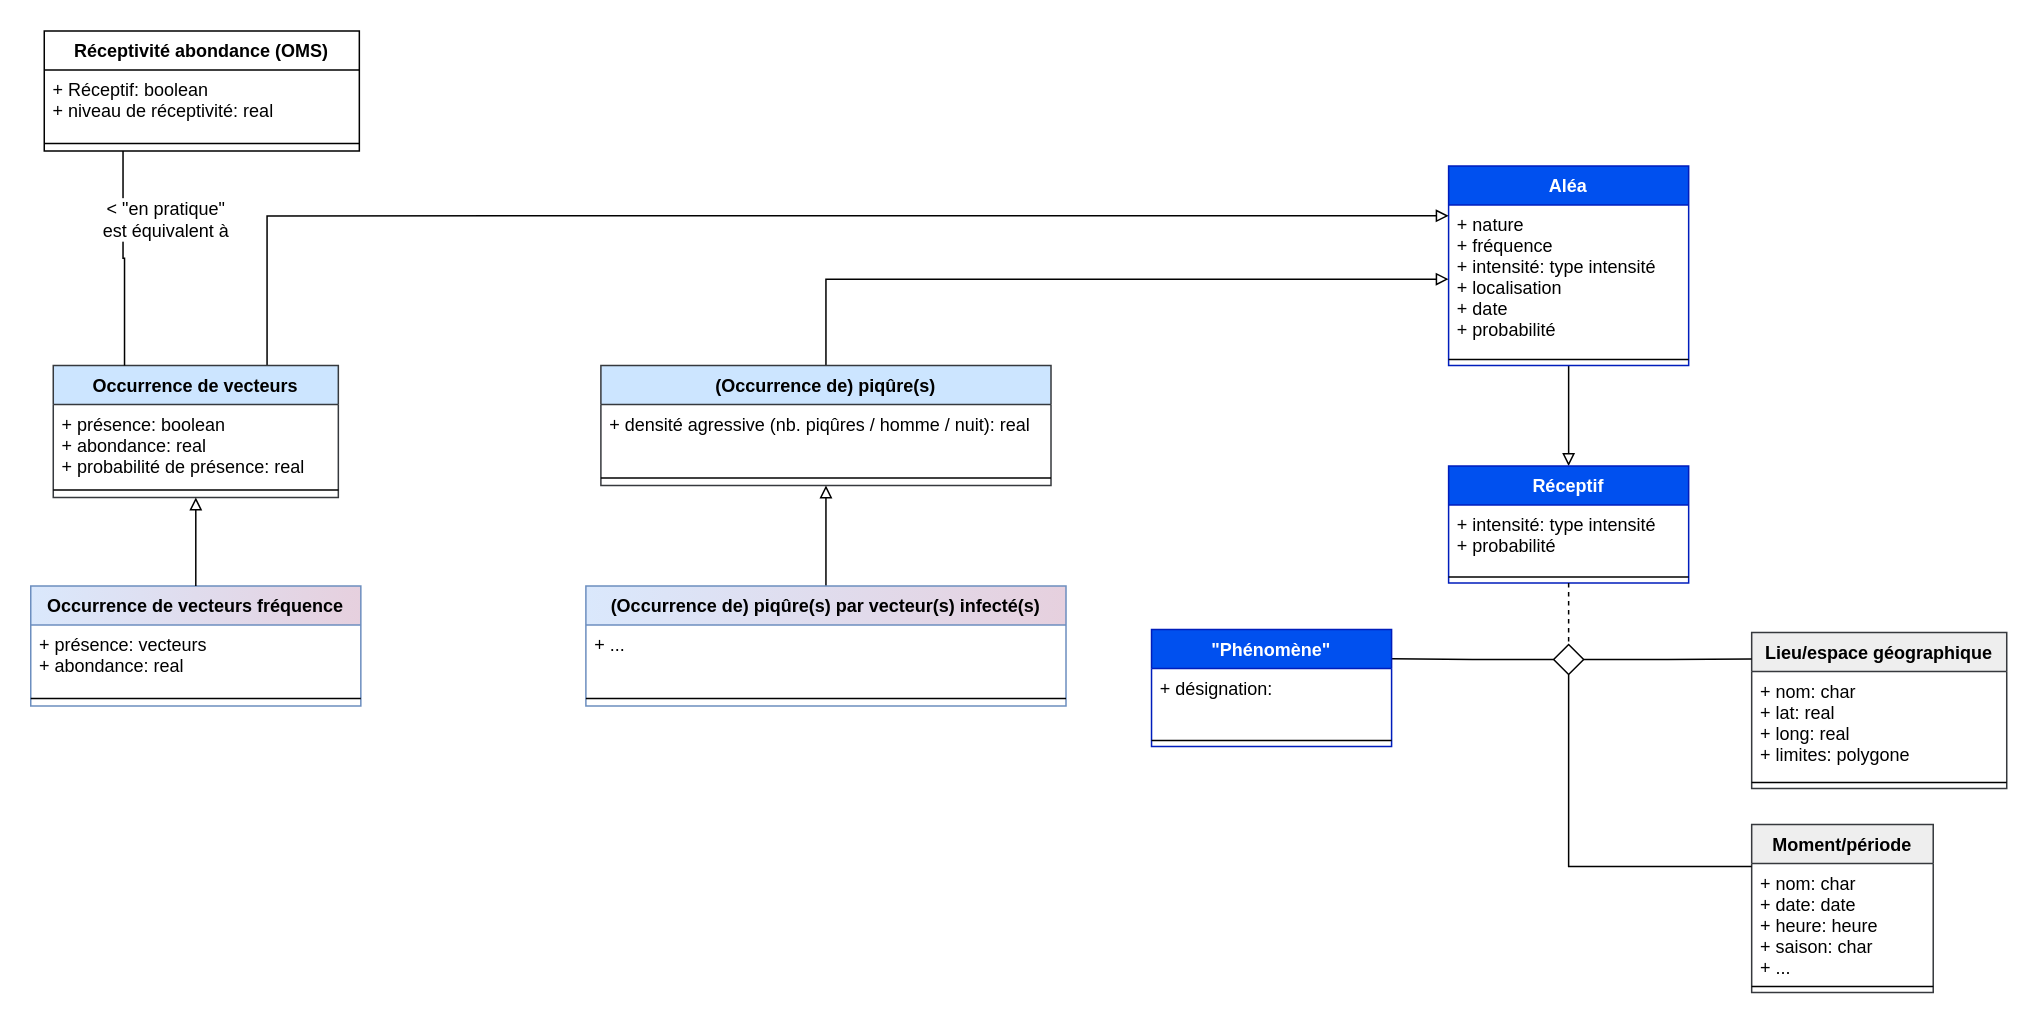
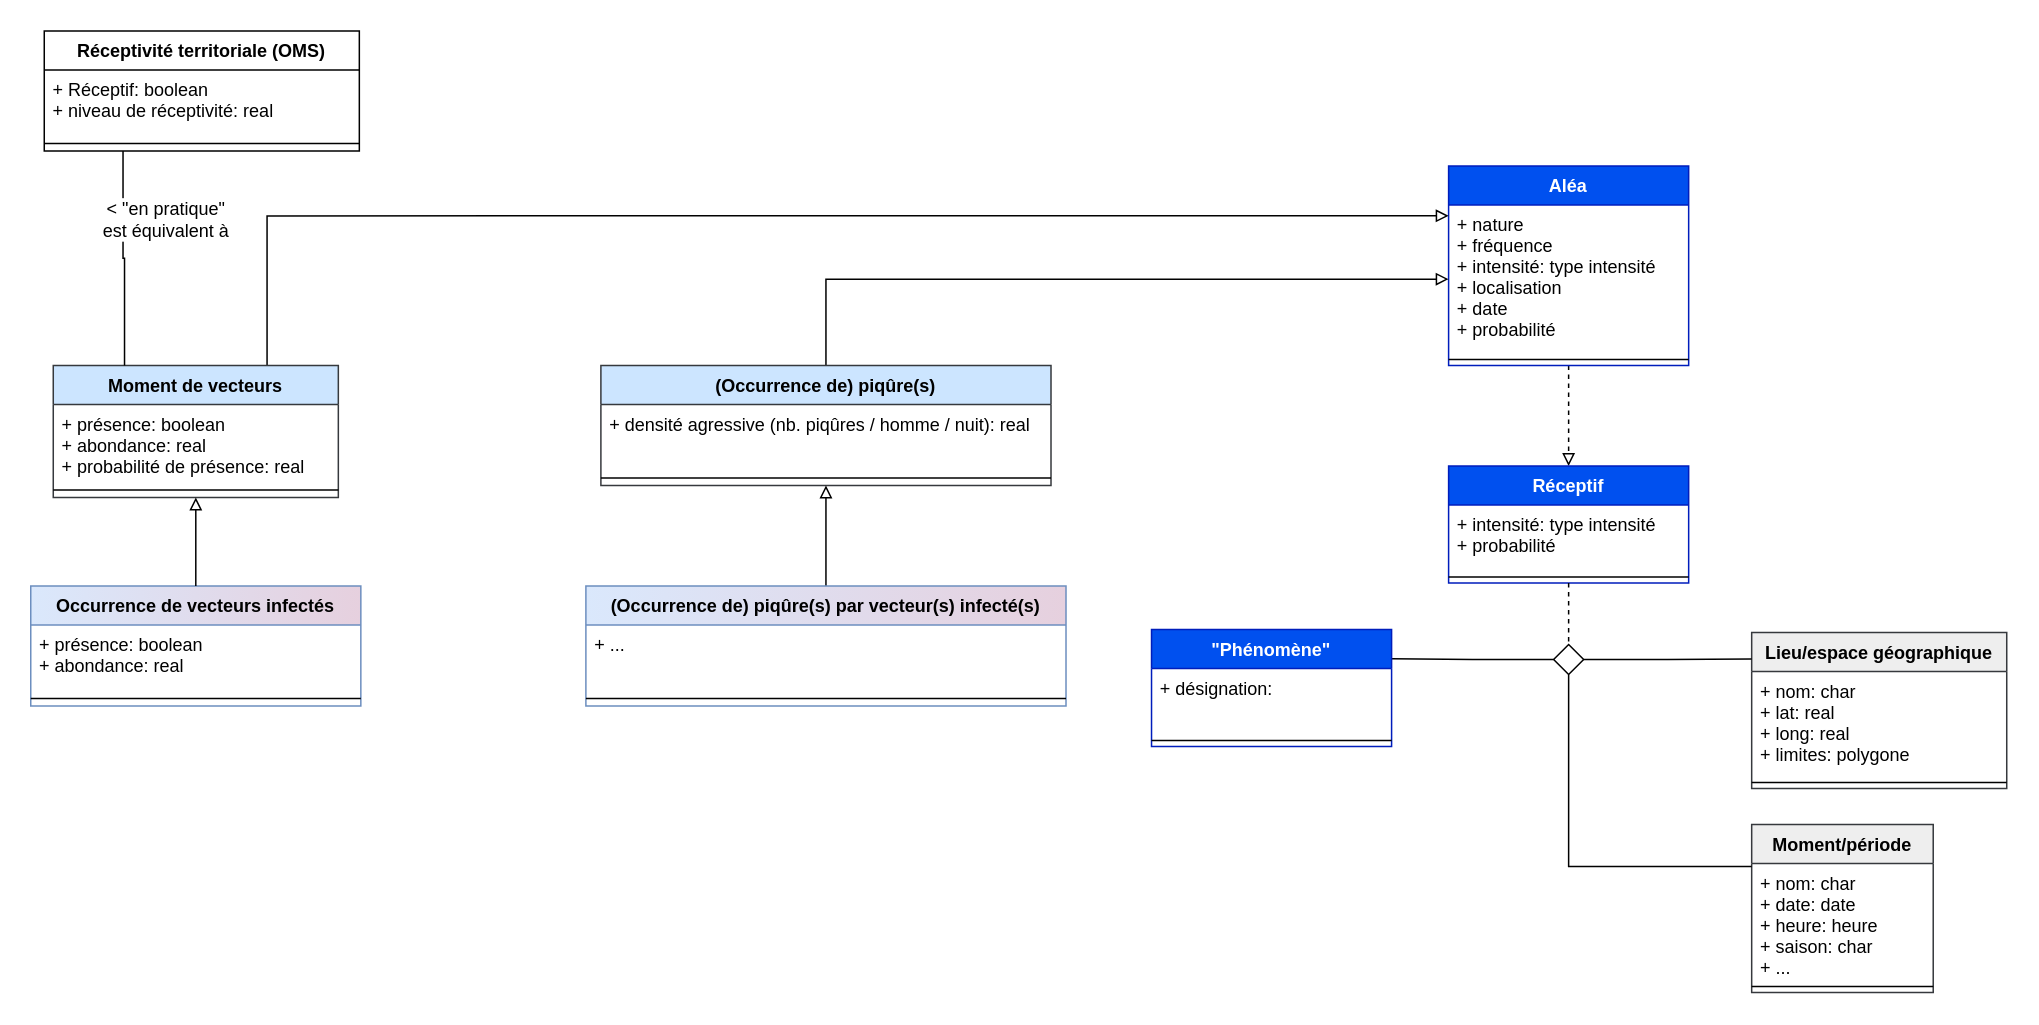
node "Réceptivité abondance (OMS)": label "Réceptivité abondance (OMS)" -> "Réceptivité territoriale (OMS)"
node "Occurrence de vecteurs": label "Occurrence de vecteurs" -> "Moment de vecteurs"
edge "Aléa" -> "Réceptif": style solid -> dashed
node "Occurrence de vecteurs fréquence": label "Occurrence de vecteurs fréquence" -> "Occurrence de vecteurs infectés"
node "+ présence: vecteurs + abondance: real": label "+ présence: vecteurs + abondance: real" -> "+ présence: boolean + abondance: real"
